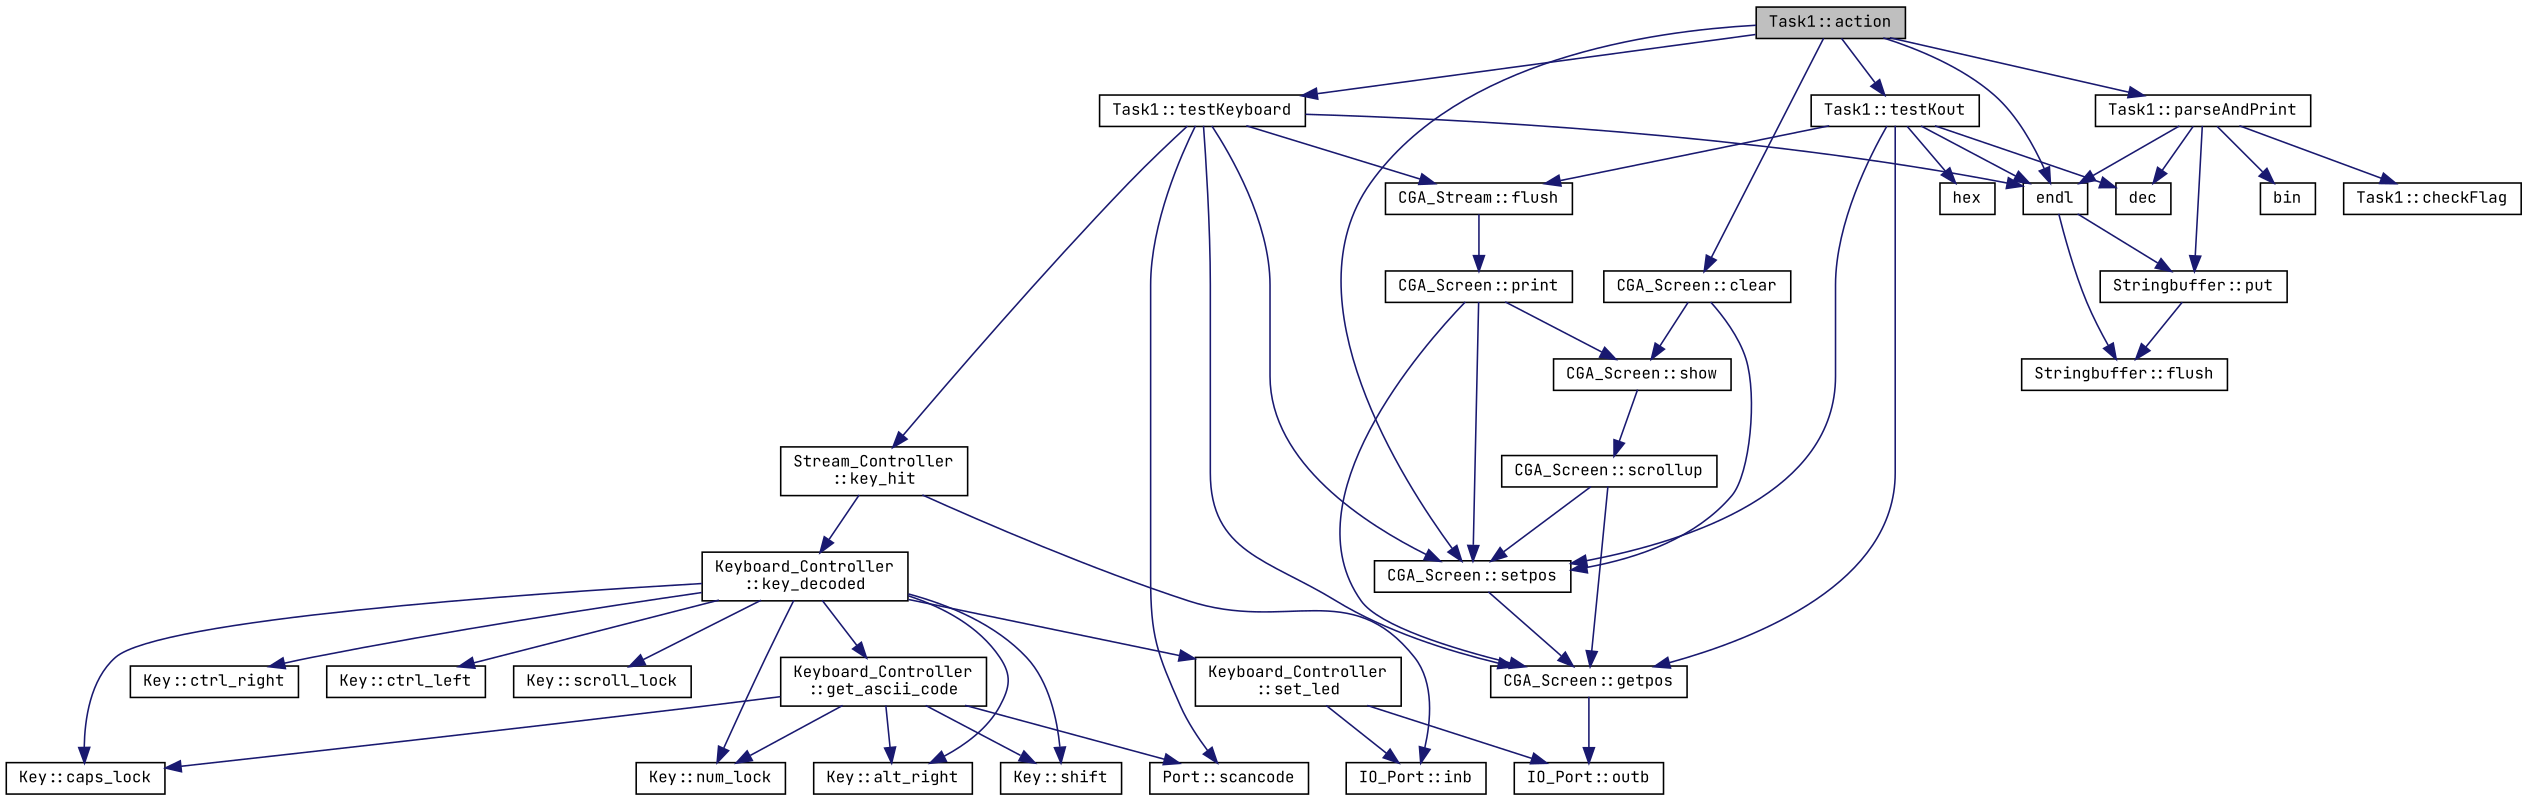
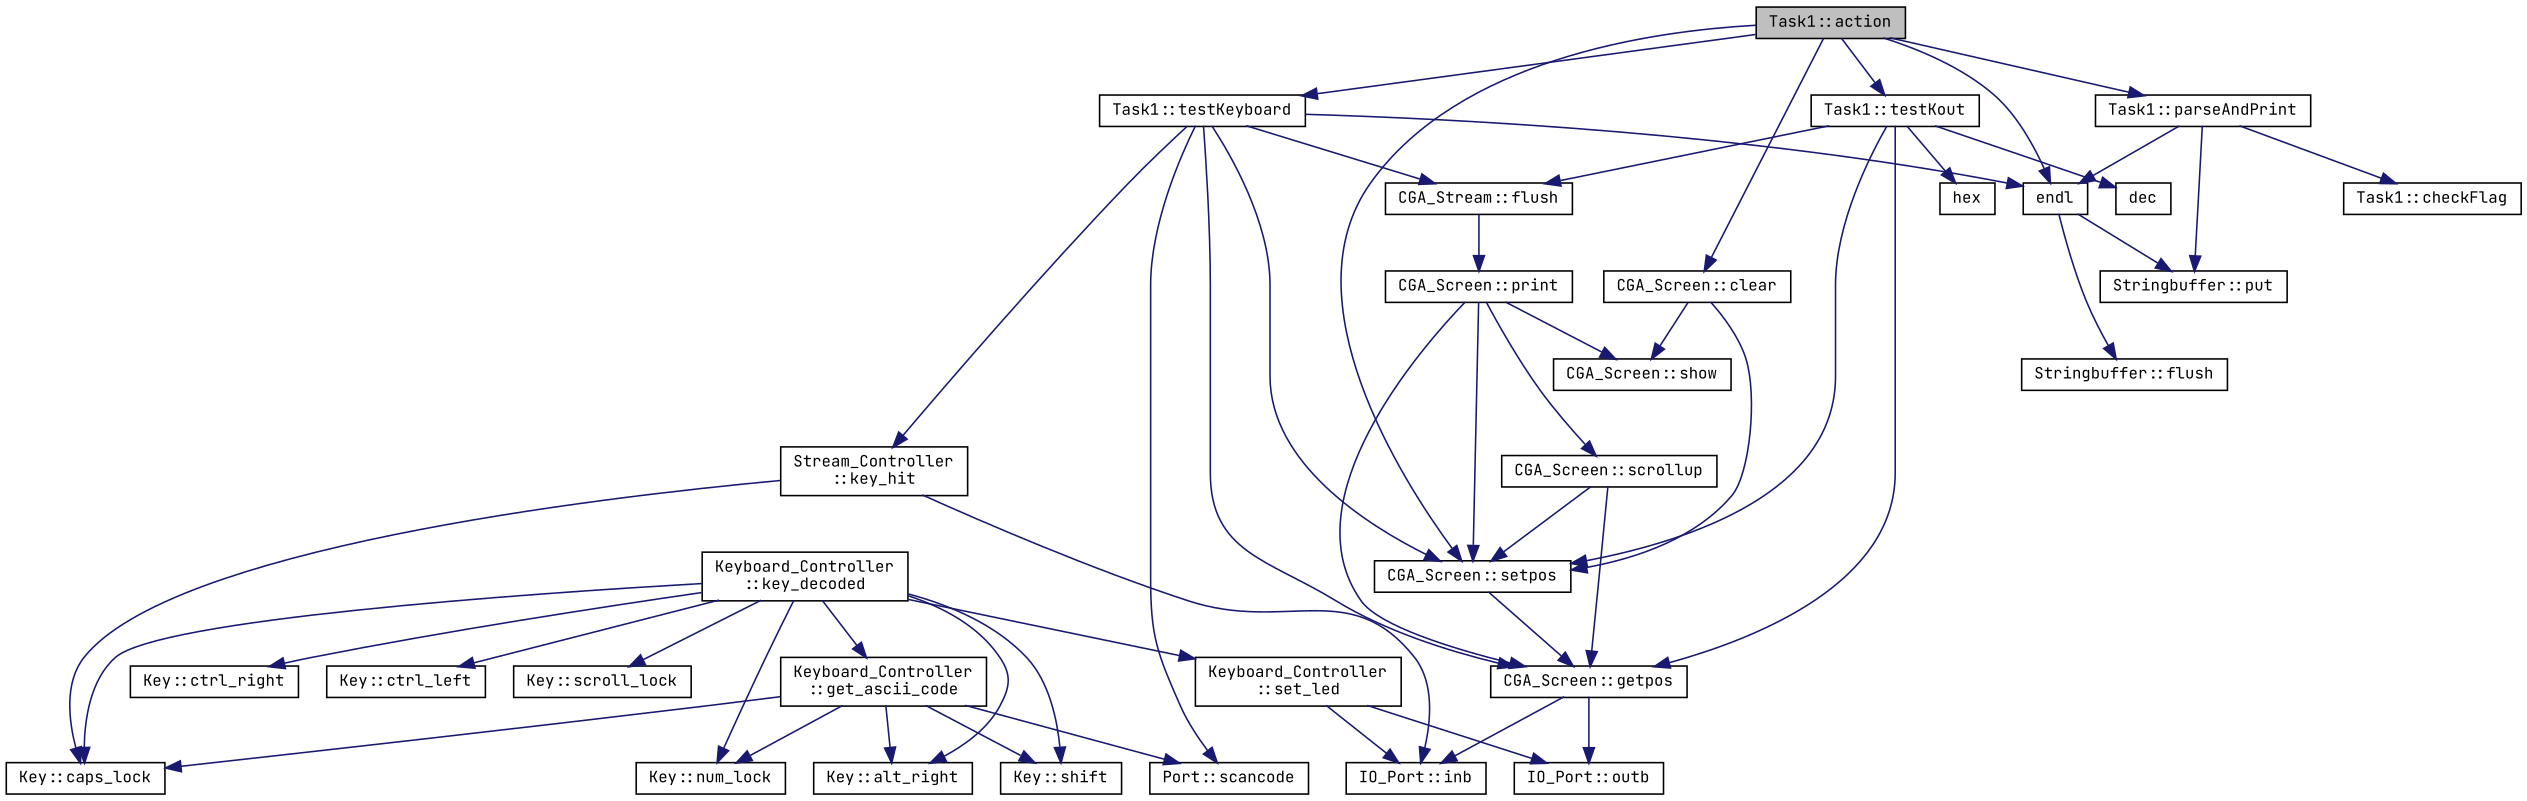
edge "Task1::parseAndPrint" -> "dec": removed
edge "Task1::testKout" -> "endl": removed
node "bin": removed
edge "Stringbuffer::put" -> "Stringbuffer::flush": removed
edge "CGA_Screen::show" -> "CGA_Screen::scrollup": now "CGA_Screen::print" -> "CGA_Screen::scrollup"
edge "Stream_Controller ::key_hit" -> "Keyboard_Controller ::key_decoded": now "Stream_Controller ::key_hit" -> "Key::caps_lock"
edge "CGA_Screen::getpos" -> "IO_Port::inb": added
